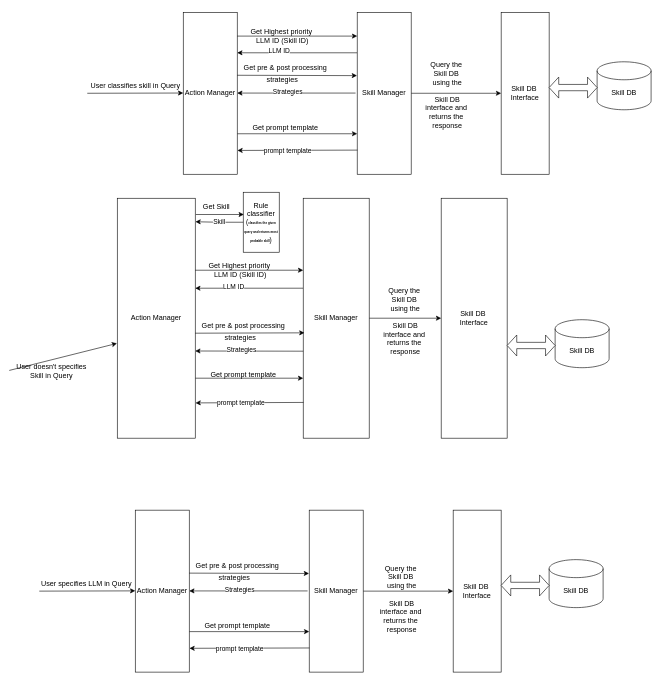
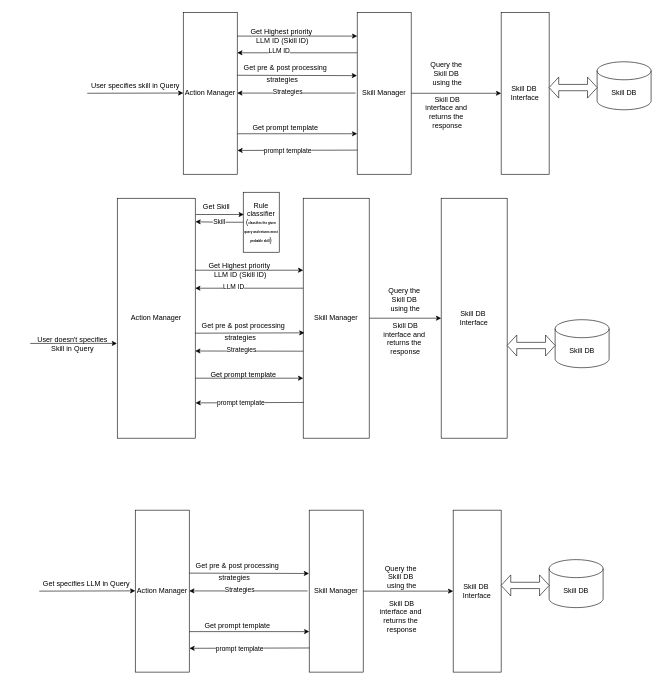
node "User classifies skill in Query": label "User classifies skill in Query" -> "User specifies skill in Query"
node "User doesn't specifies Skill in Query": moved (51, 371) -> (72, 344)
node "User specifies LLM in Query": label "User specifies LLM in Query" -> "Get specifies LLM in Query"
